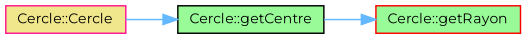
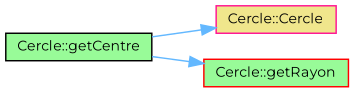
edge "Cercle::Cercle" -> "Cercle::getCentre": reversed
